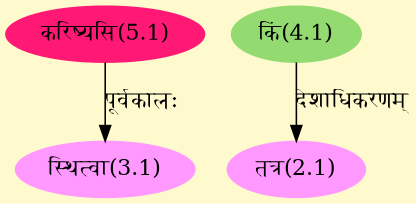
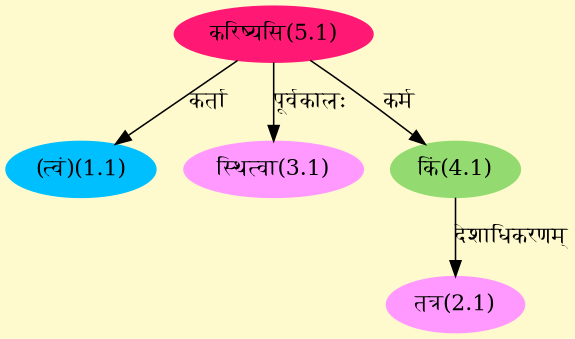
edge "करिष्यसि(5.1)" -> "किं(4.1)": added, label "कर्म"
node "(त्वं)(1.1)": added
